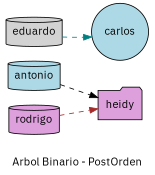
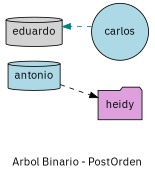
edge "eduardo" -> "carlos": reversed
node "rodrigo": removed
